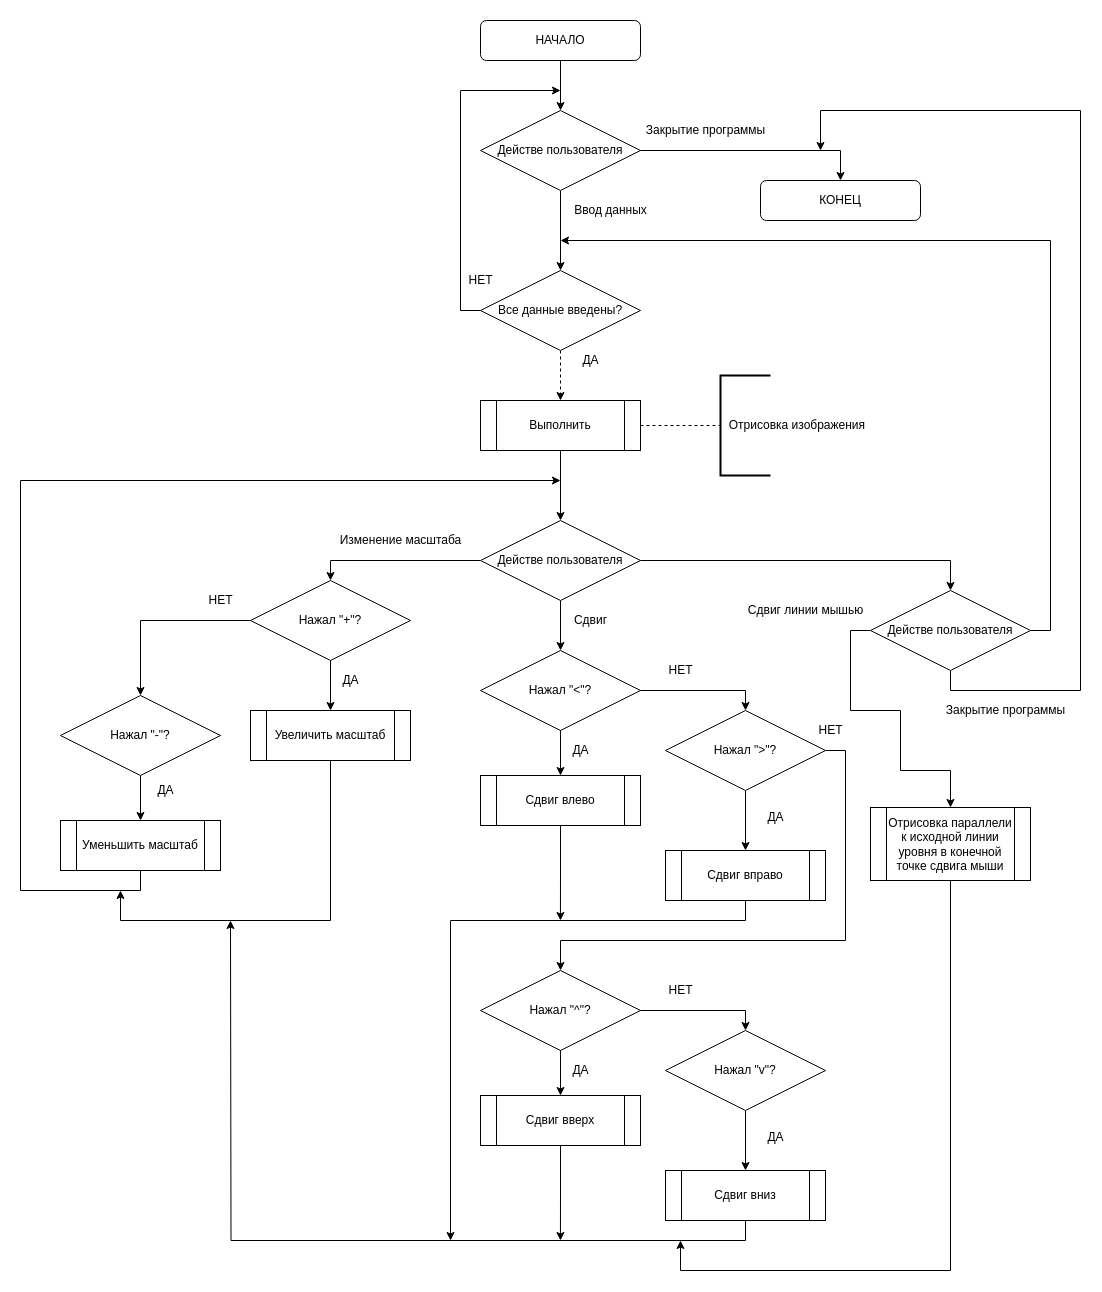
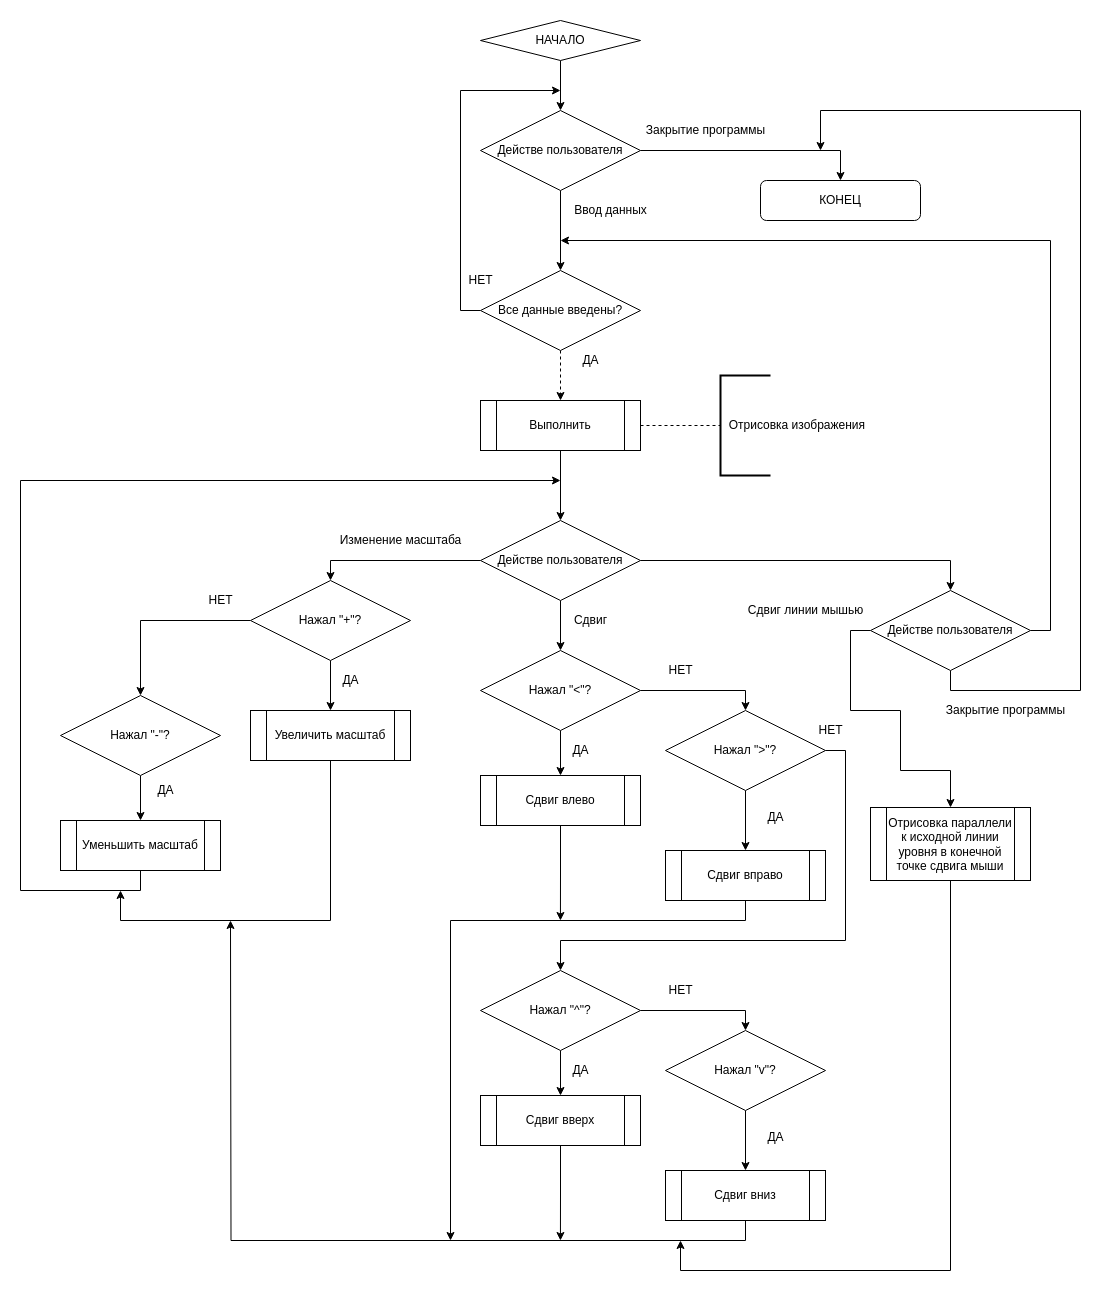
node "НАЧАЛО": shape rounded rectangle -> diamond
